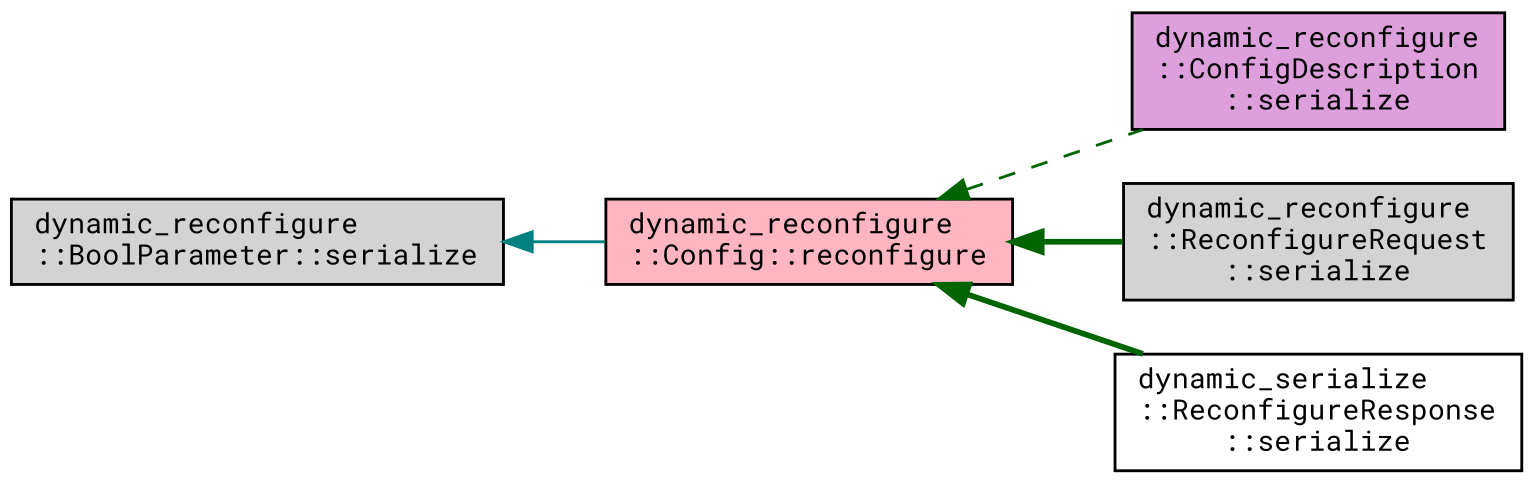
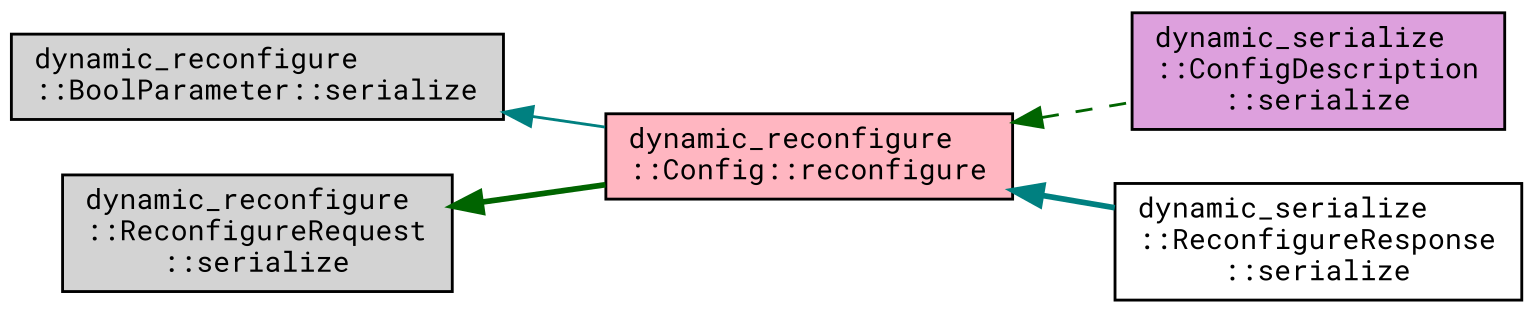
node "dynamic_reconfigure ::ConfigDescription ::serialize": label "dynamic_reconfigure ::ConfigDescription ::serialize" -> "dynamic_serialize ::ConfigDescription ::serialize"
edge "dynamic_reconfigure ::ReconfigureRequest ::serialize" -> "dynamic_reconfigure ::Config::reconfigure": reversed
edge "dynamic_serialize ::ReconfigureResponse ::serialize" -> "dynamic_reconfigure ::Config::reconfigure": color darkgreen -> teal
